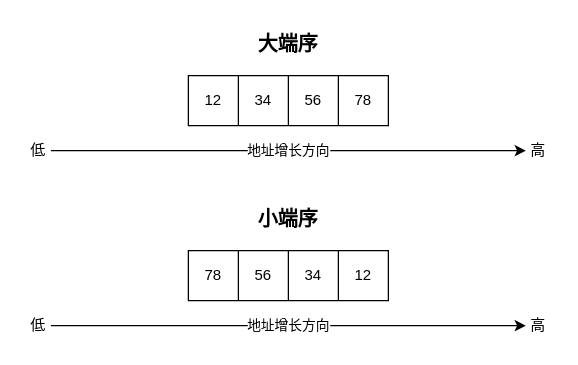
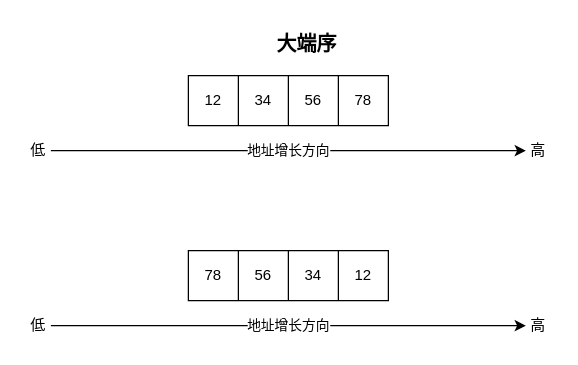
node "大端序": moved (288, 44) -> (307, 44)
node "小端序": removed
